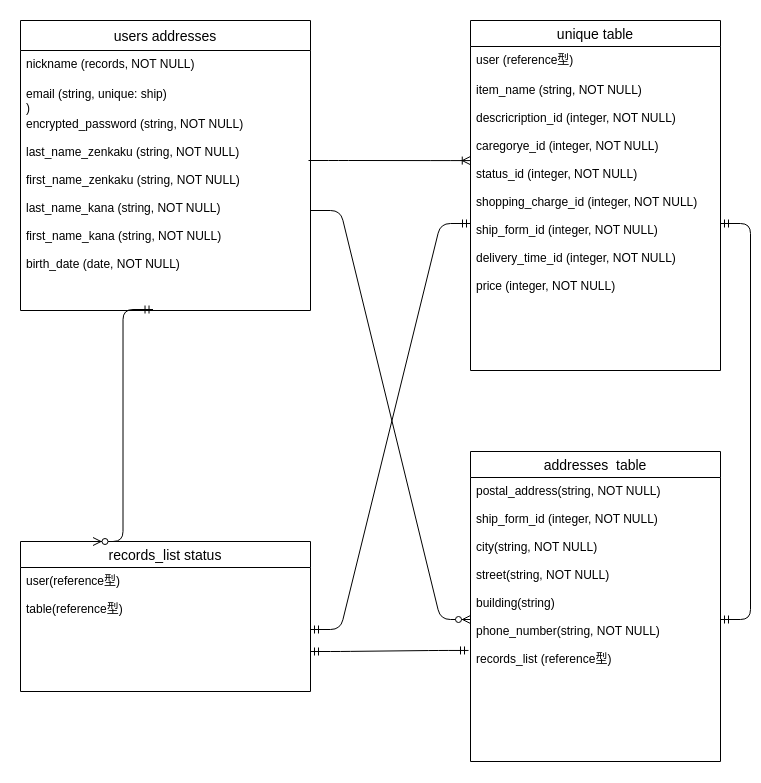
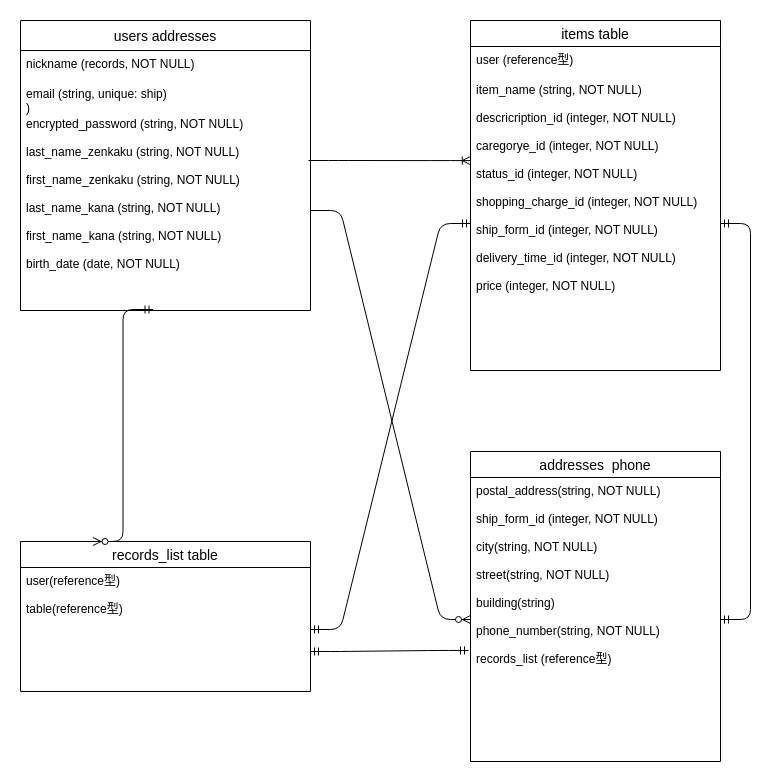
node "unique table": label "unique table" -> "items table"
node "addresses table": label "addresses table" -> "addresses phone"
node "records_list status": label "records_list status" -> "records_list table"
